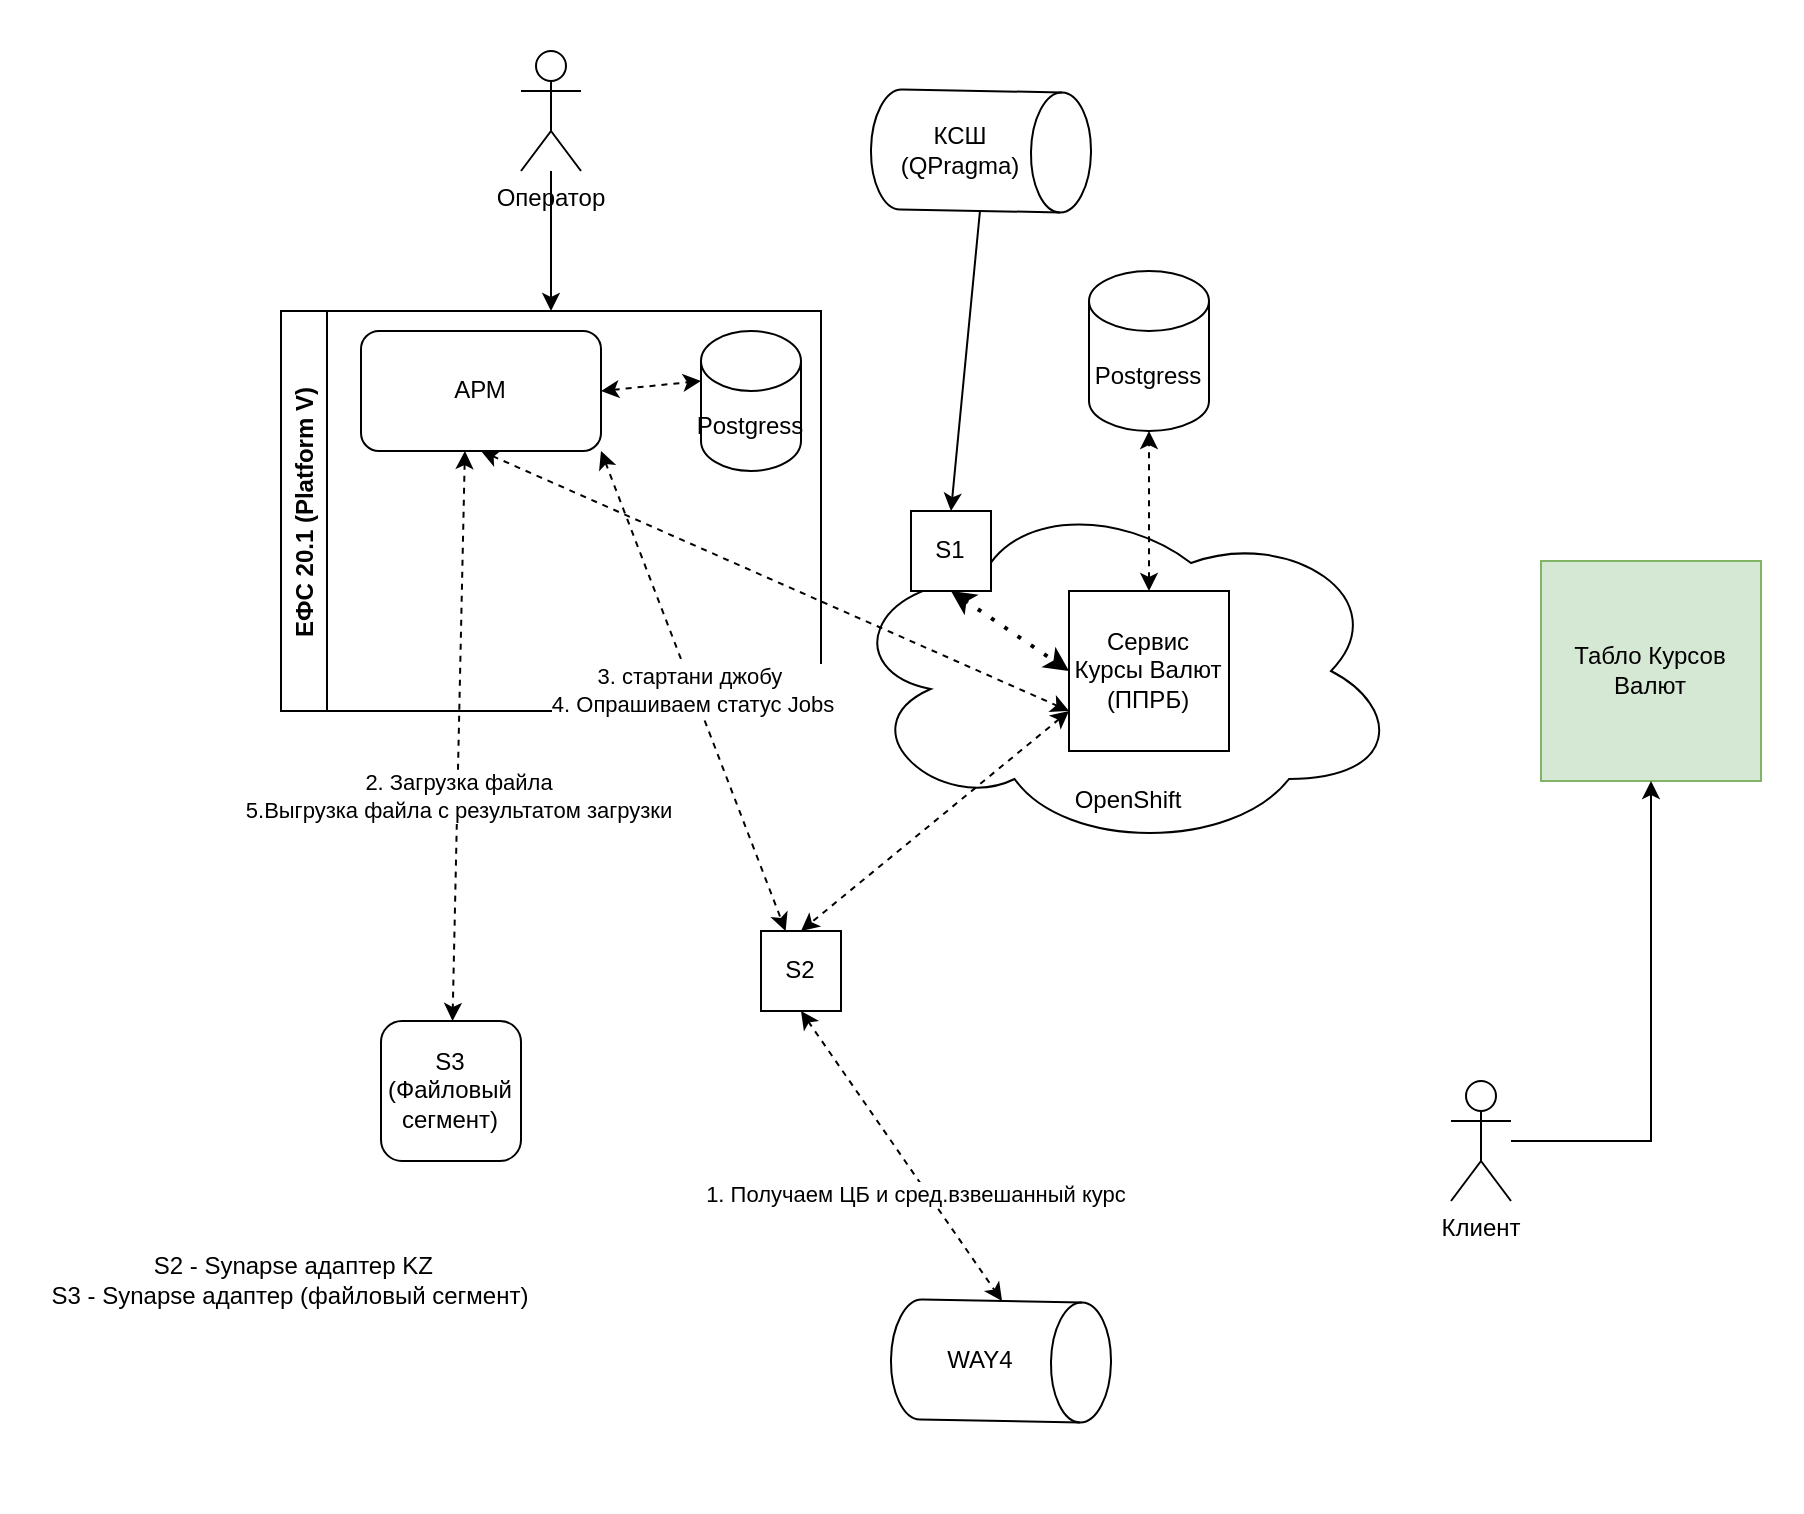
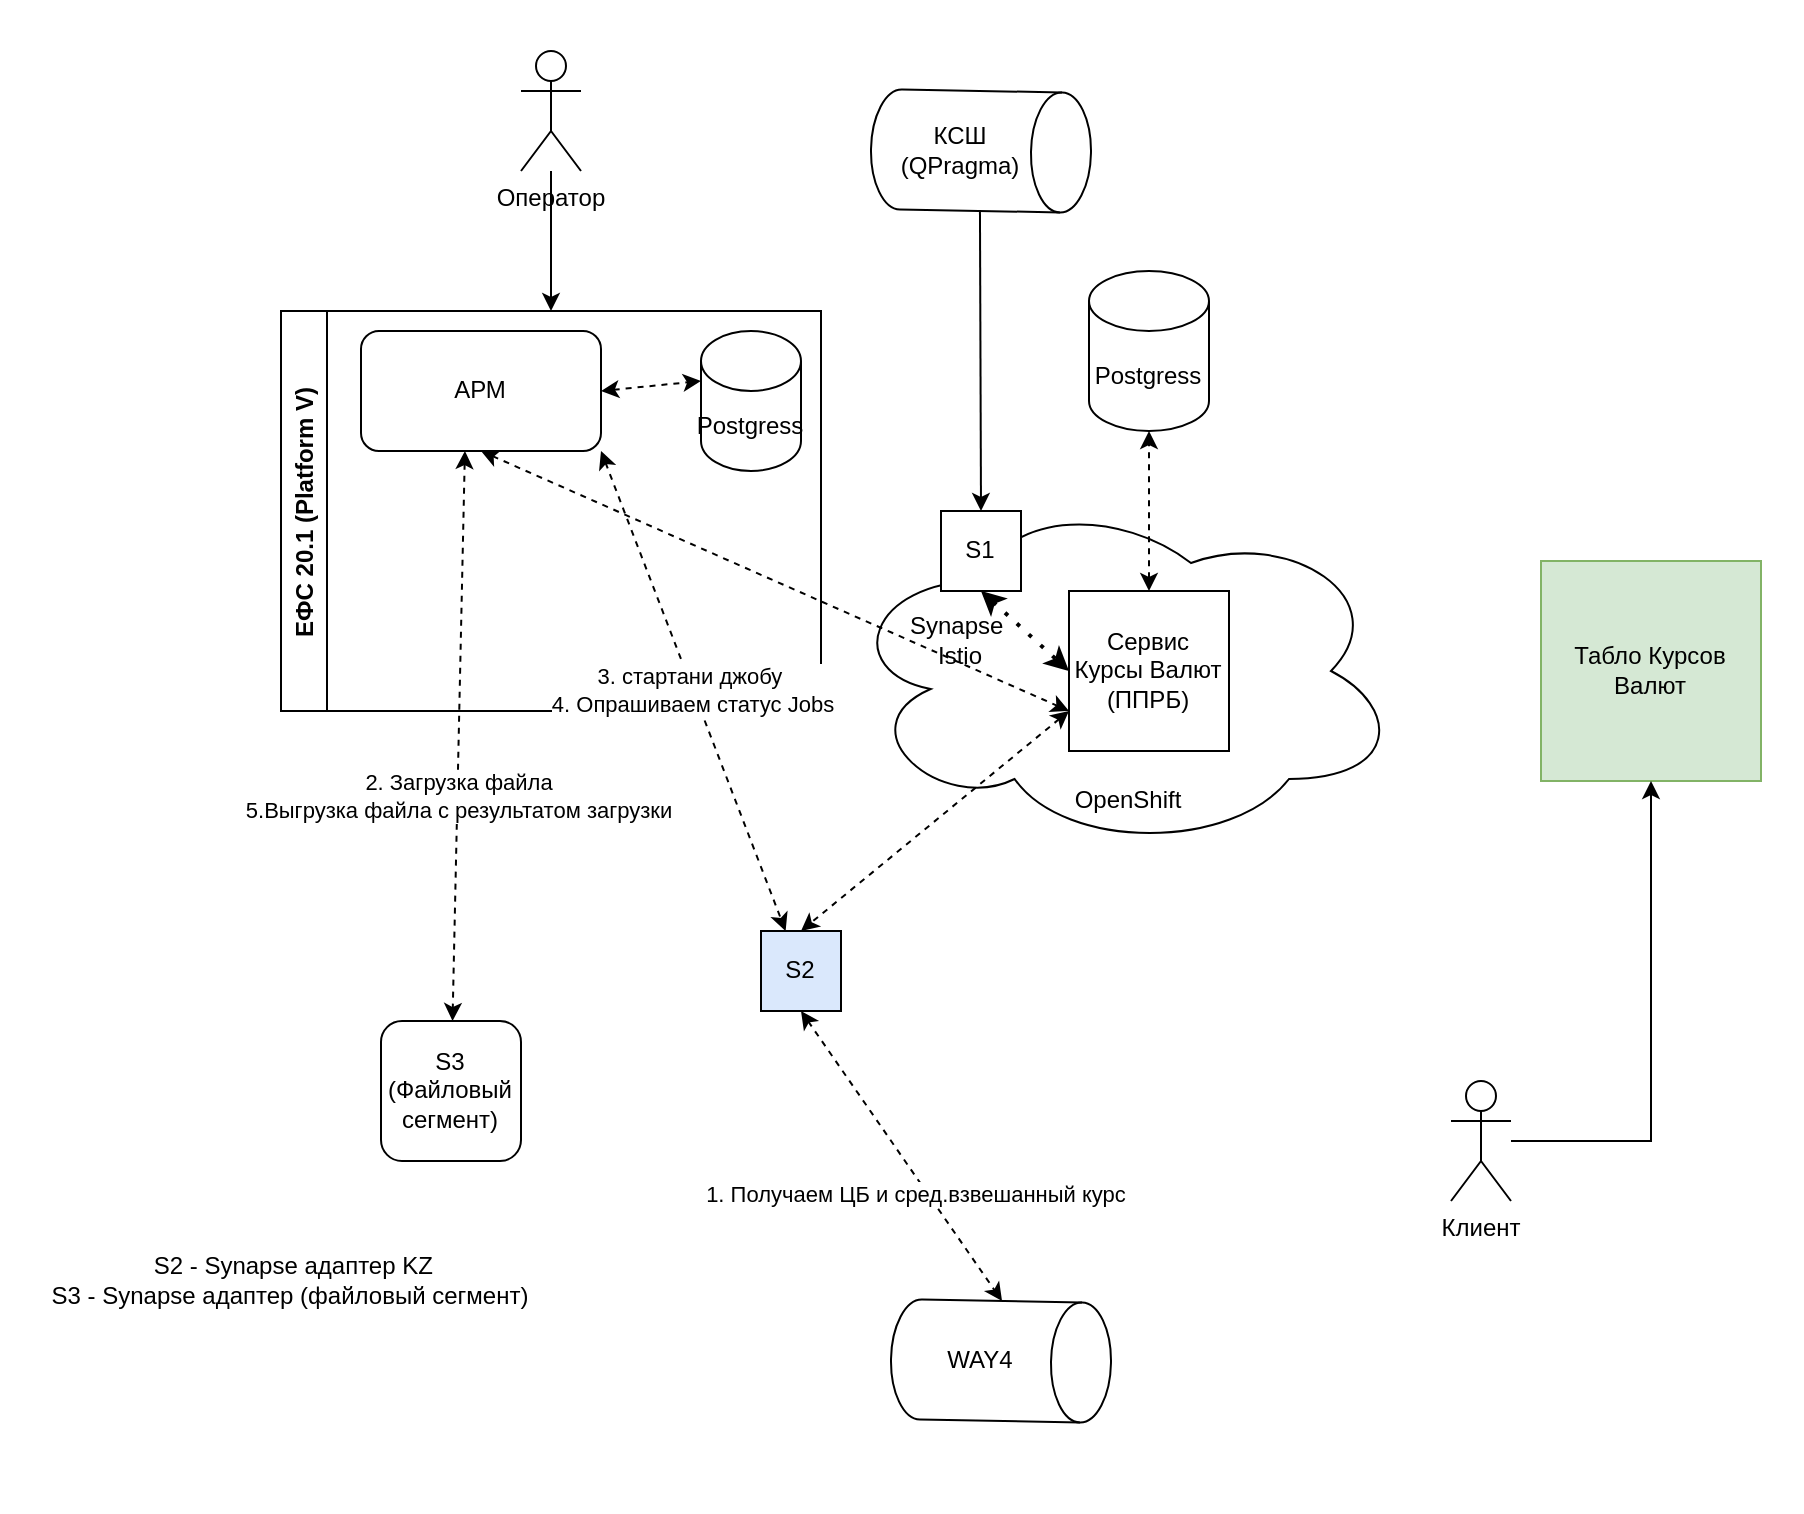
node "S1": moved (951, 551) -> (981, 551)
node "Synapse Istio": added
node "S2": fillcolor #ffffff -> #dae8fc
